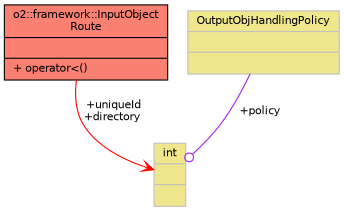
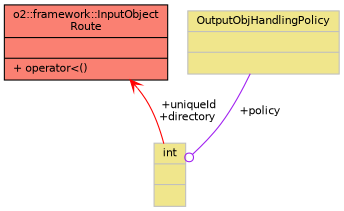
edge "o2::framework::InputObject" -> "int": reversed
